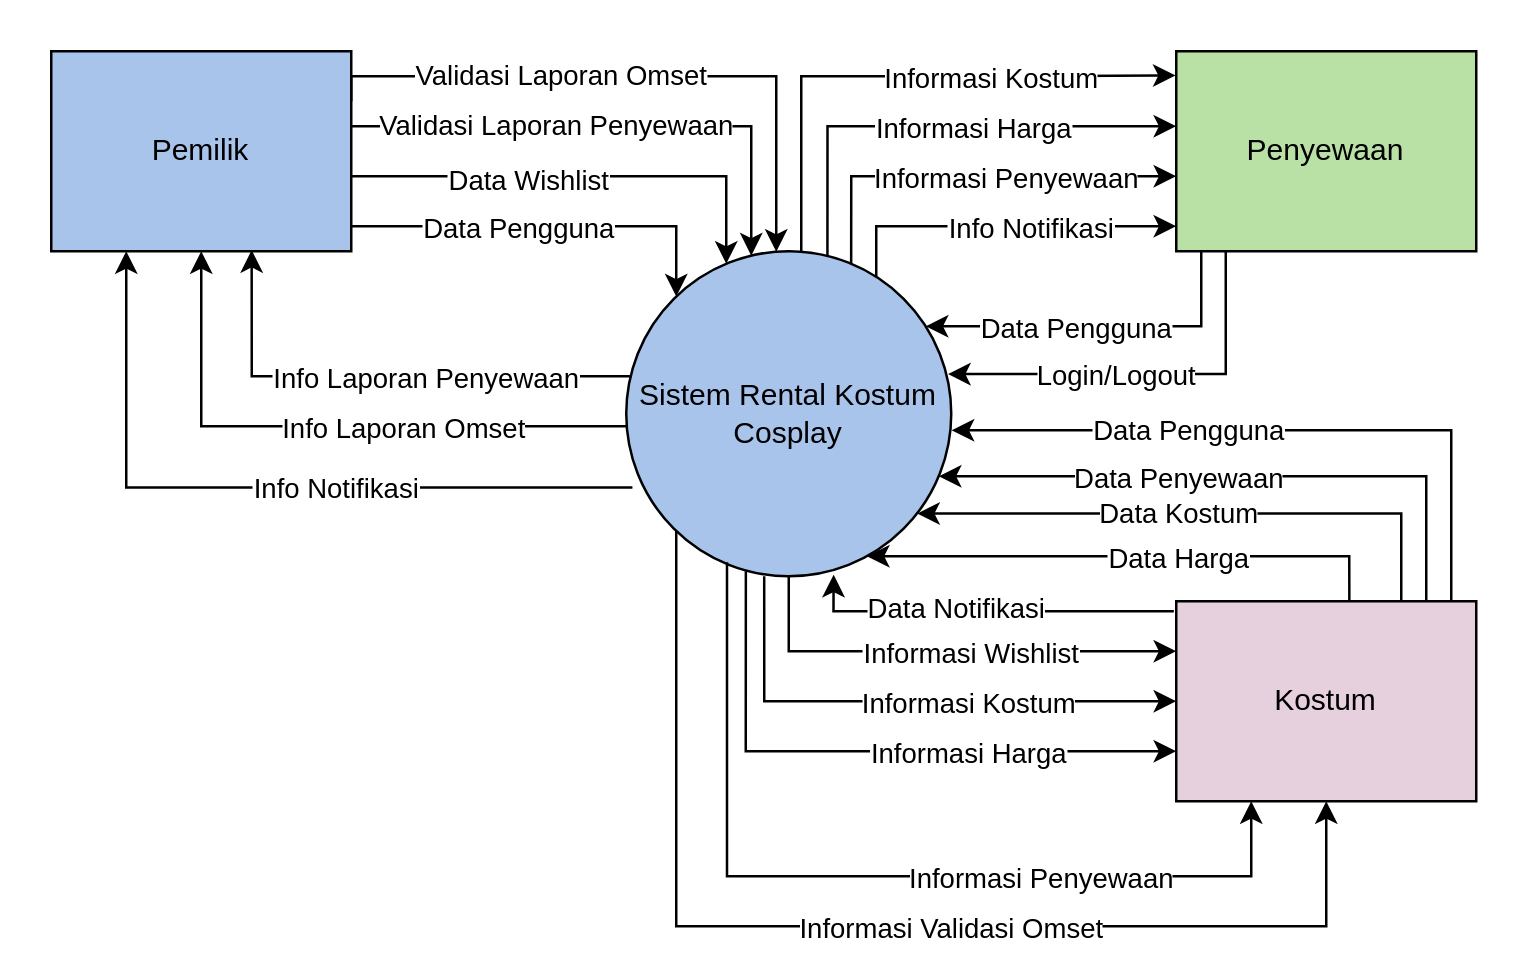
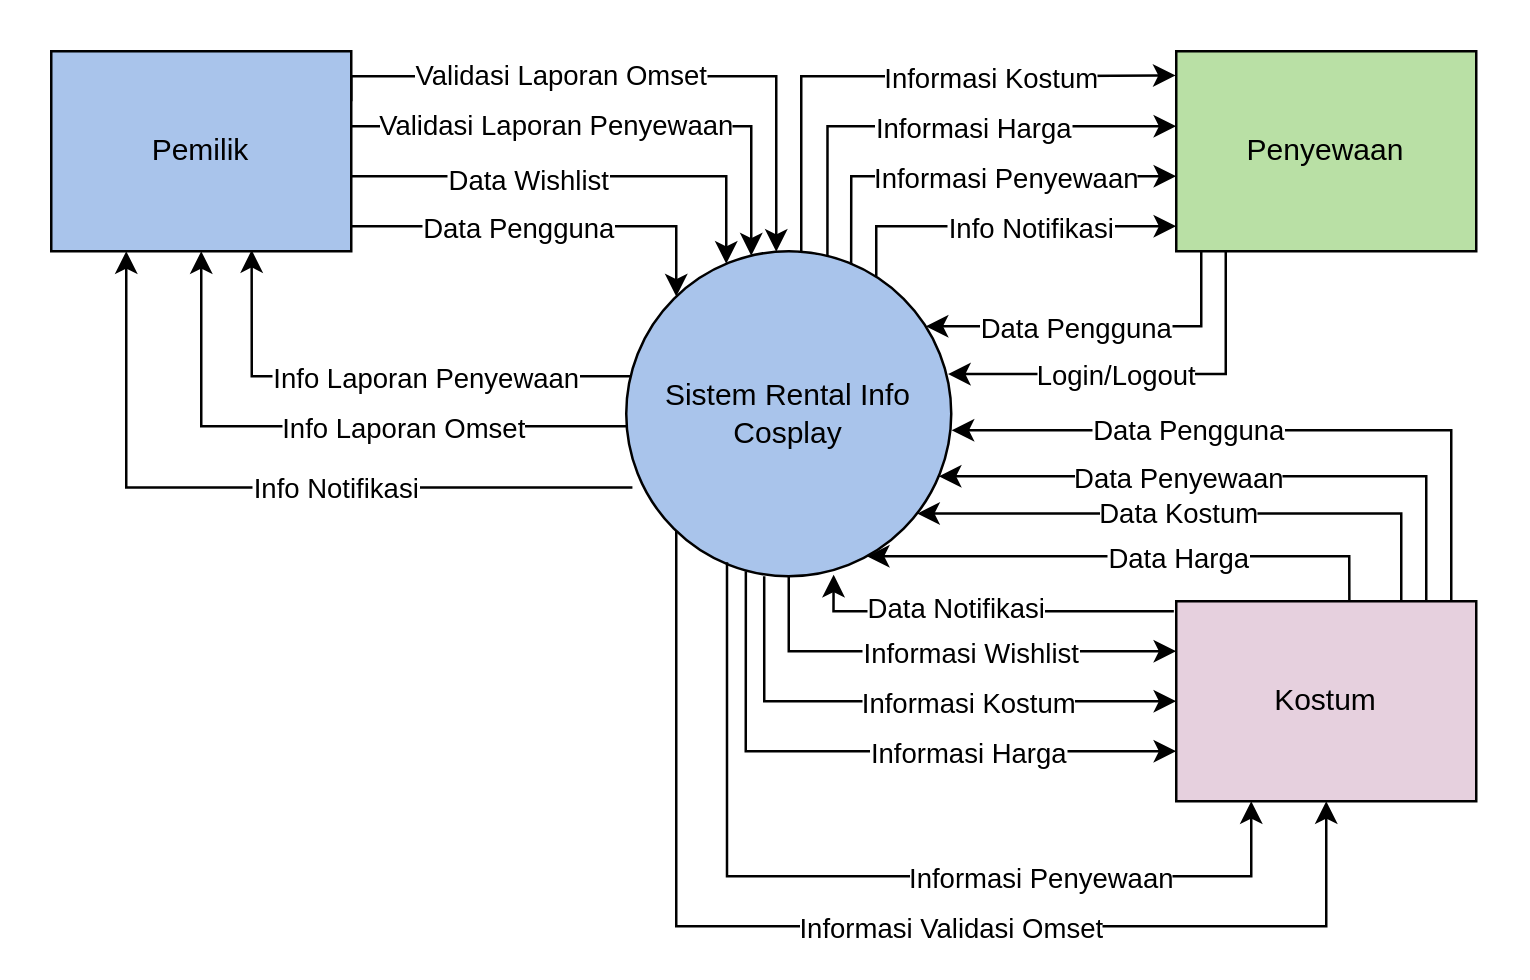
node "Sistem Rental Kostum Cosplay": label "Sistem Rental Kostum Cosplay" -> "Sistem Rental Info Cosplay"
